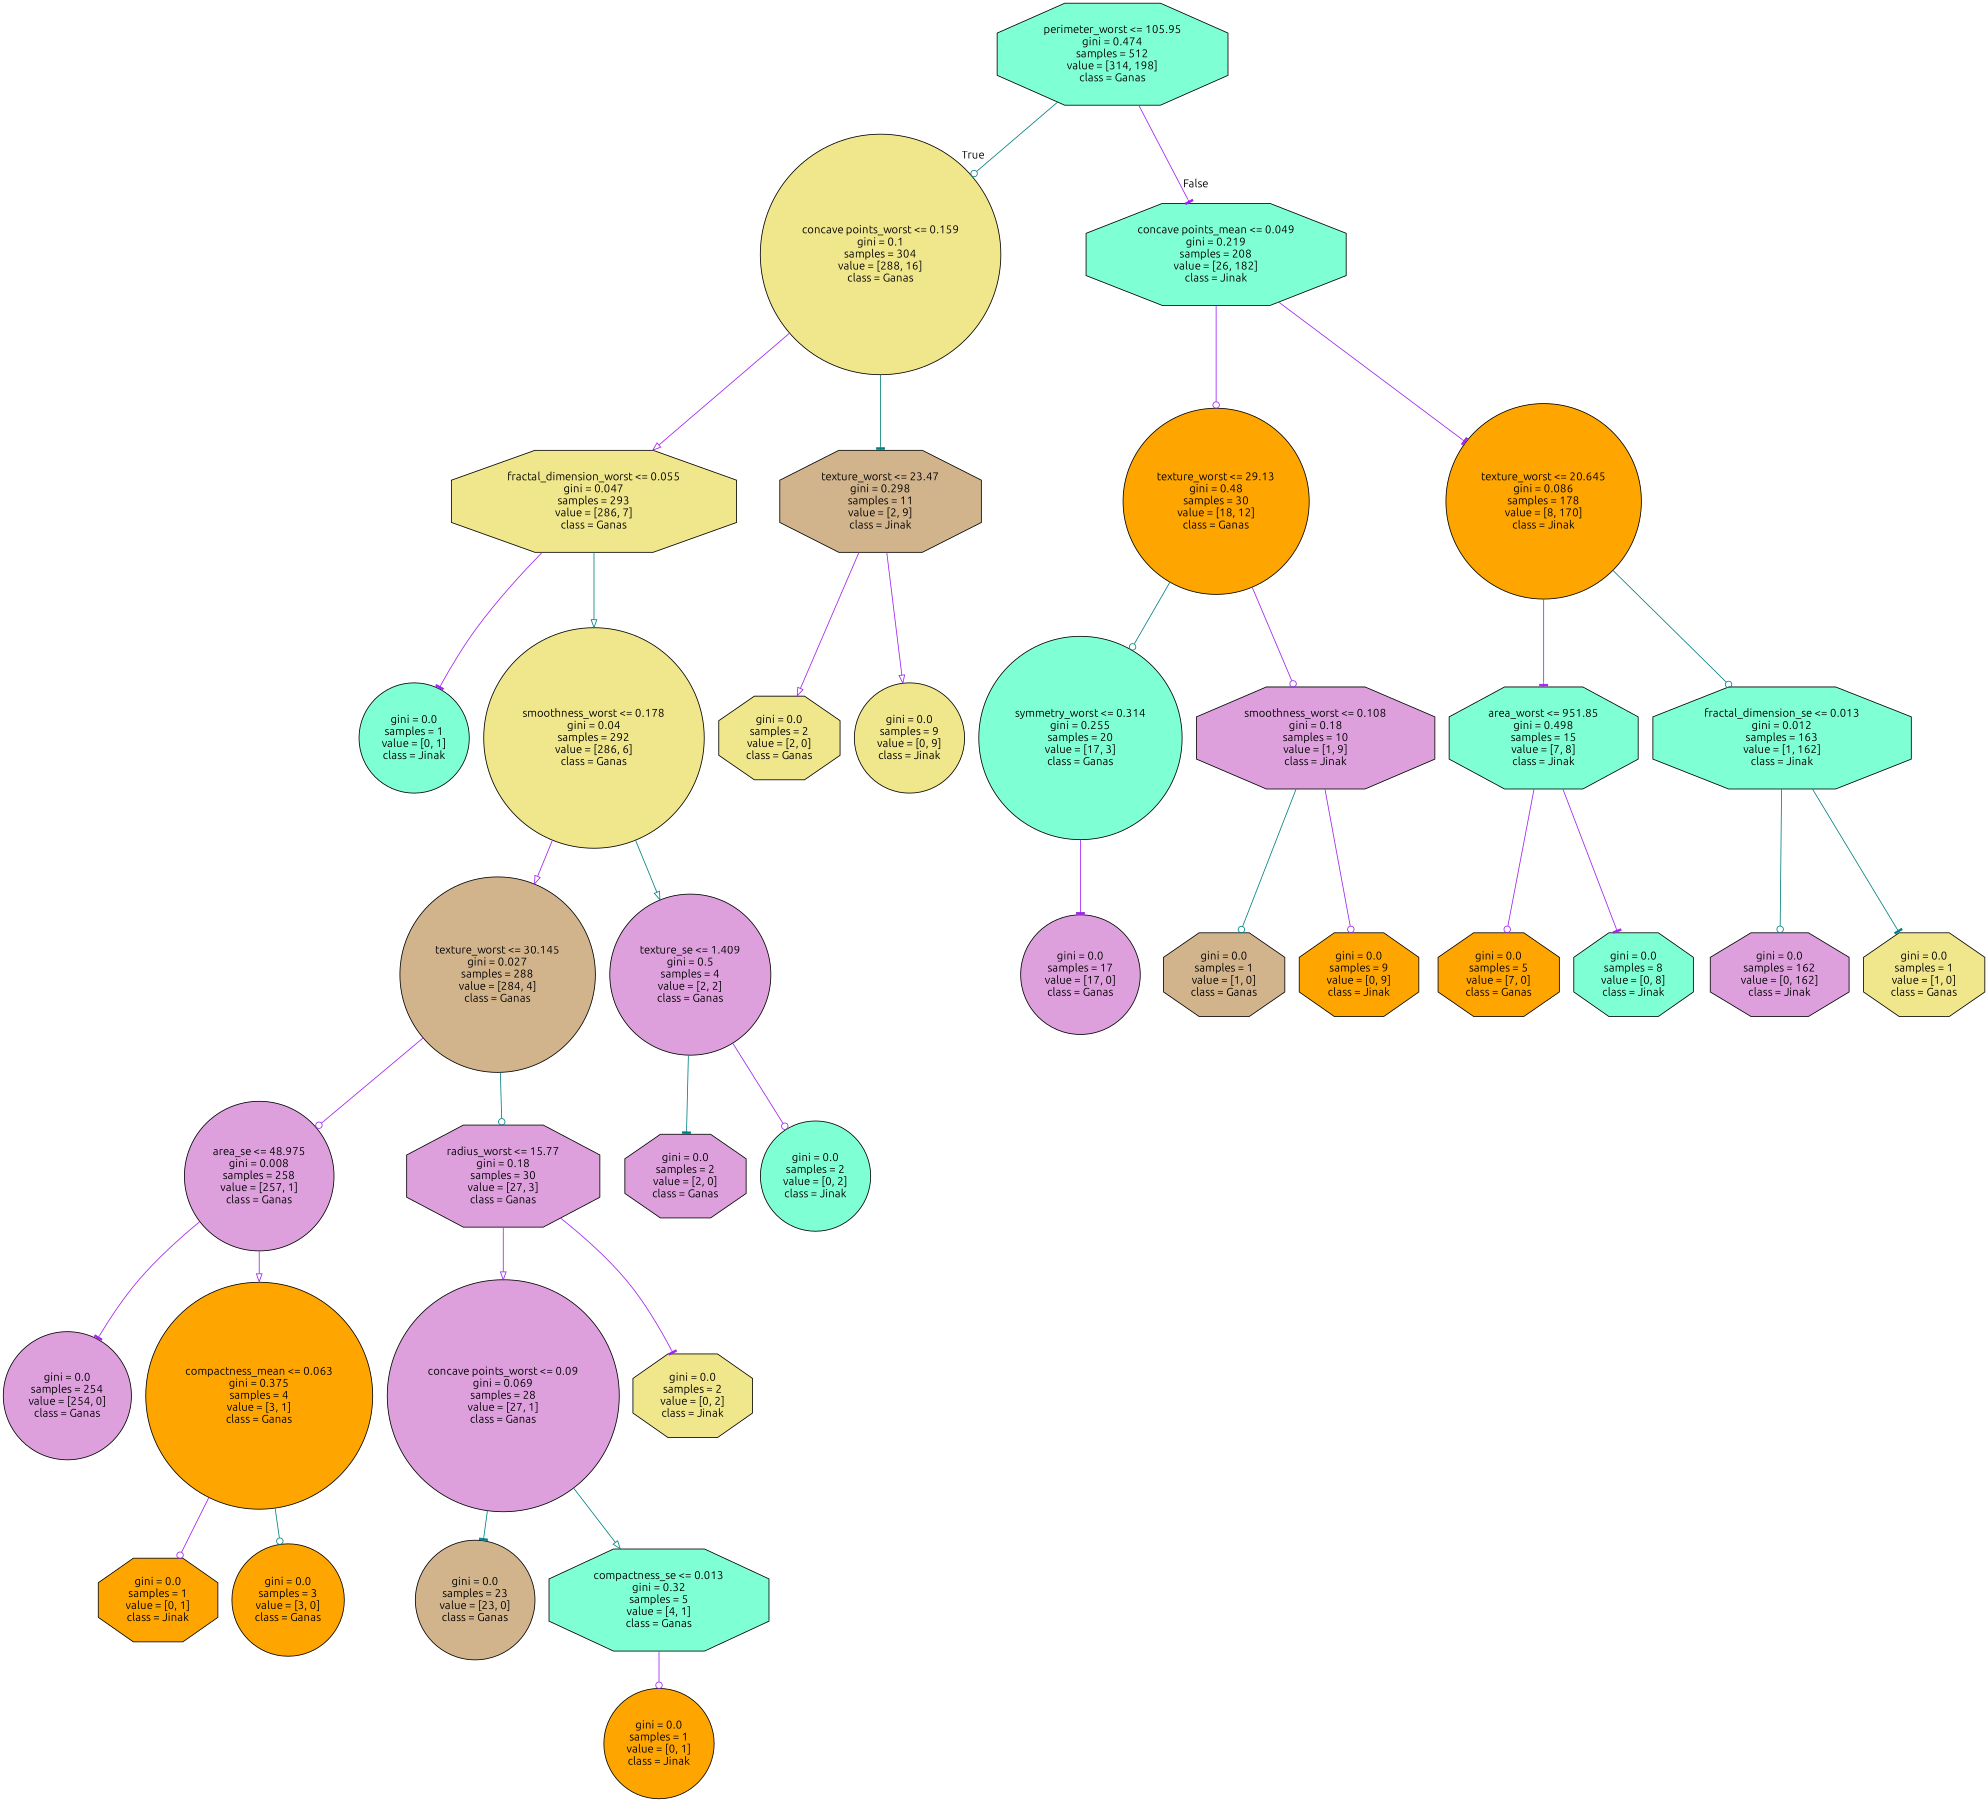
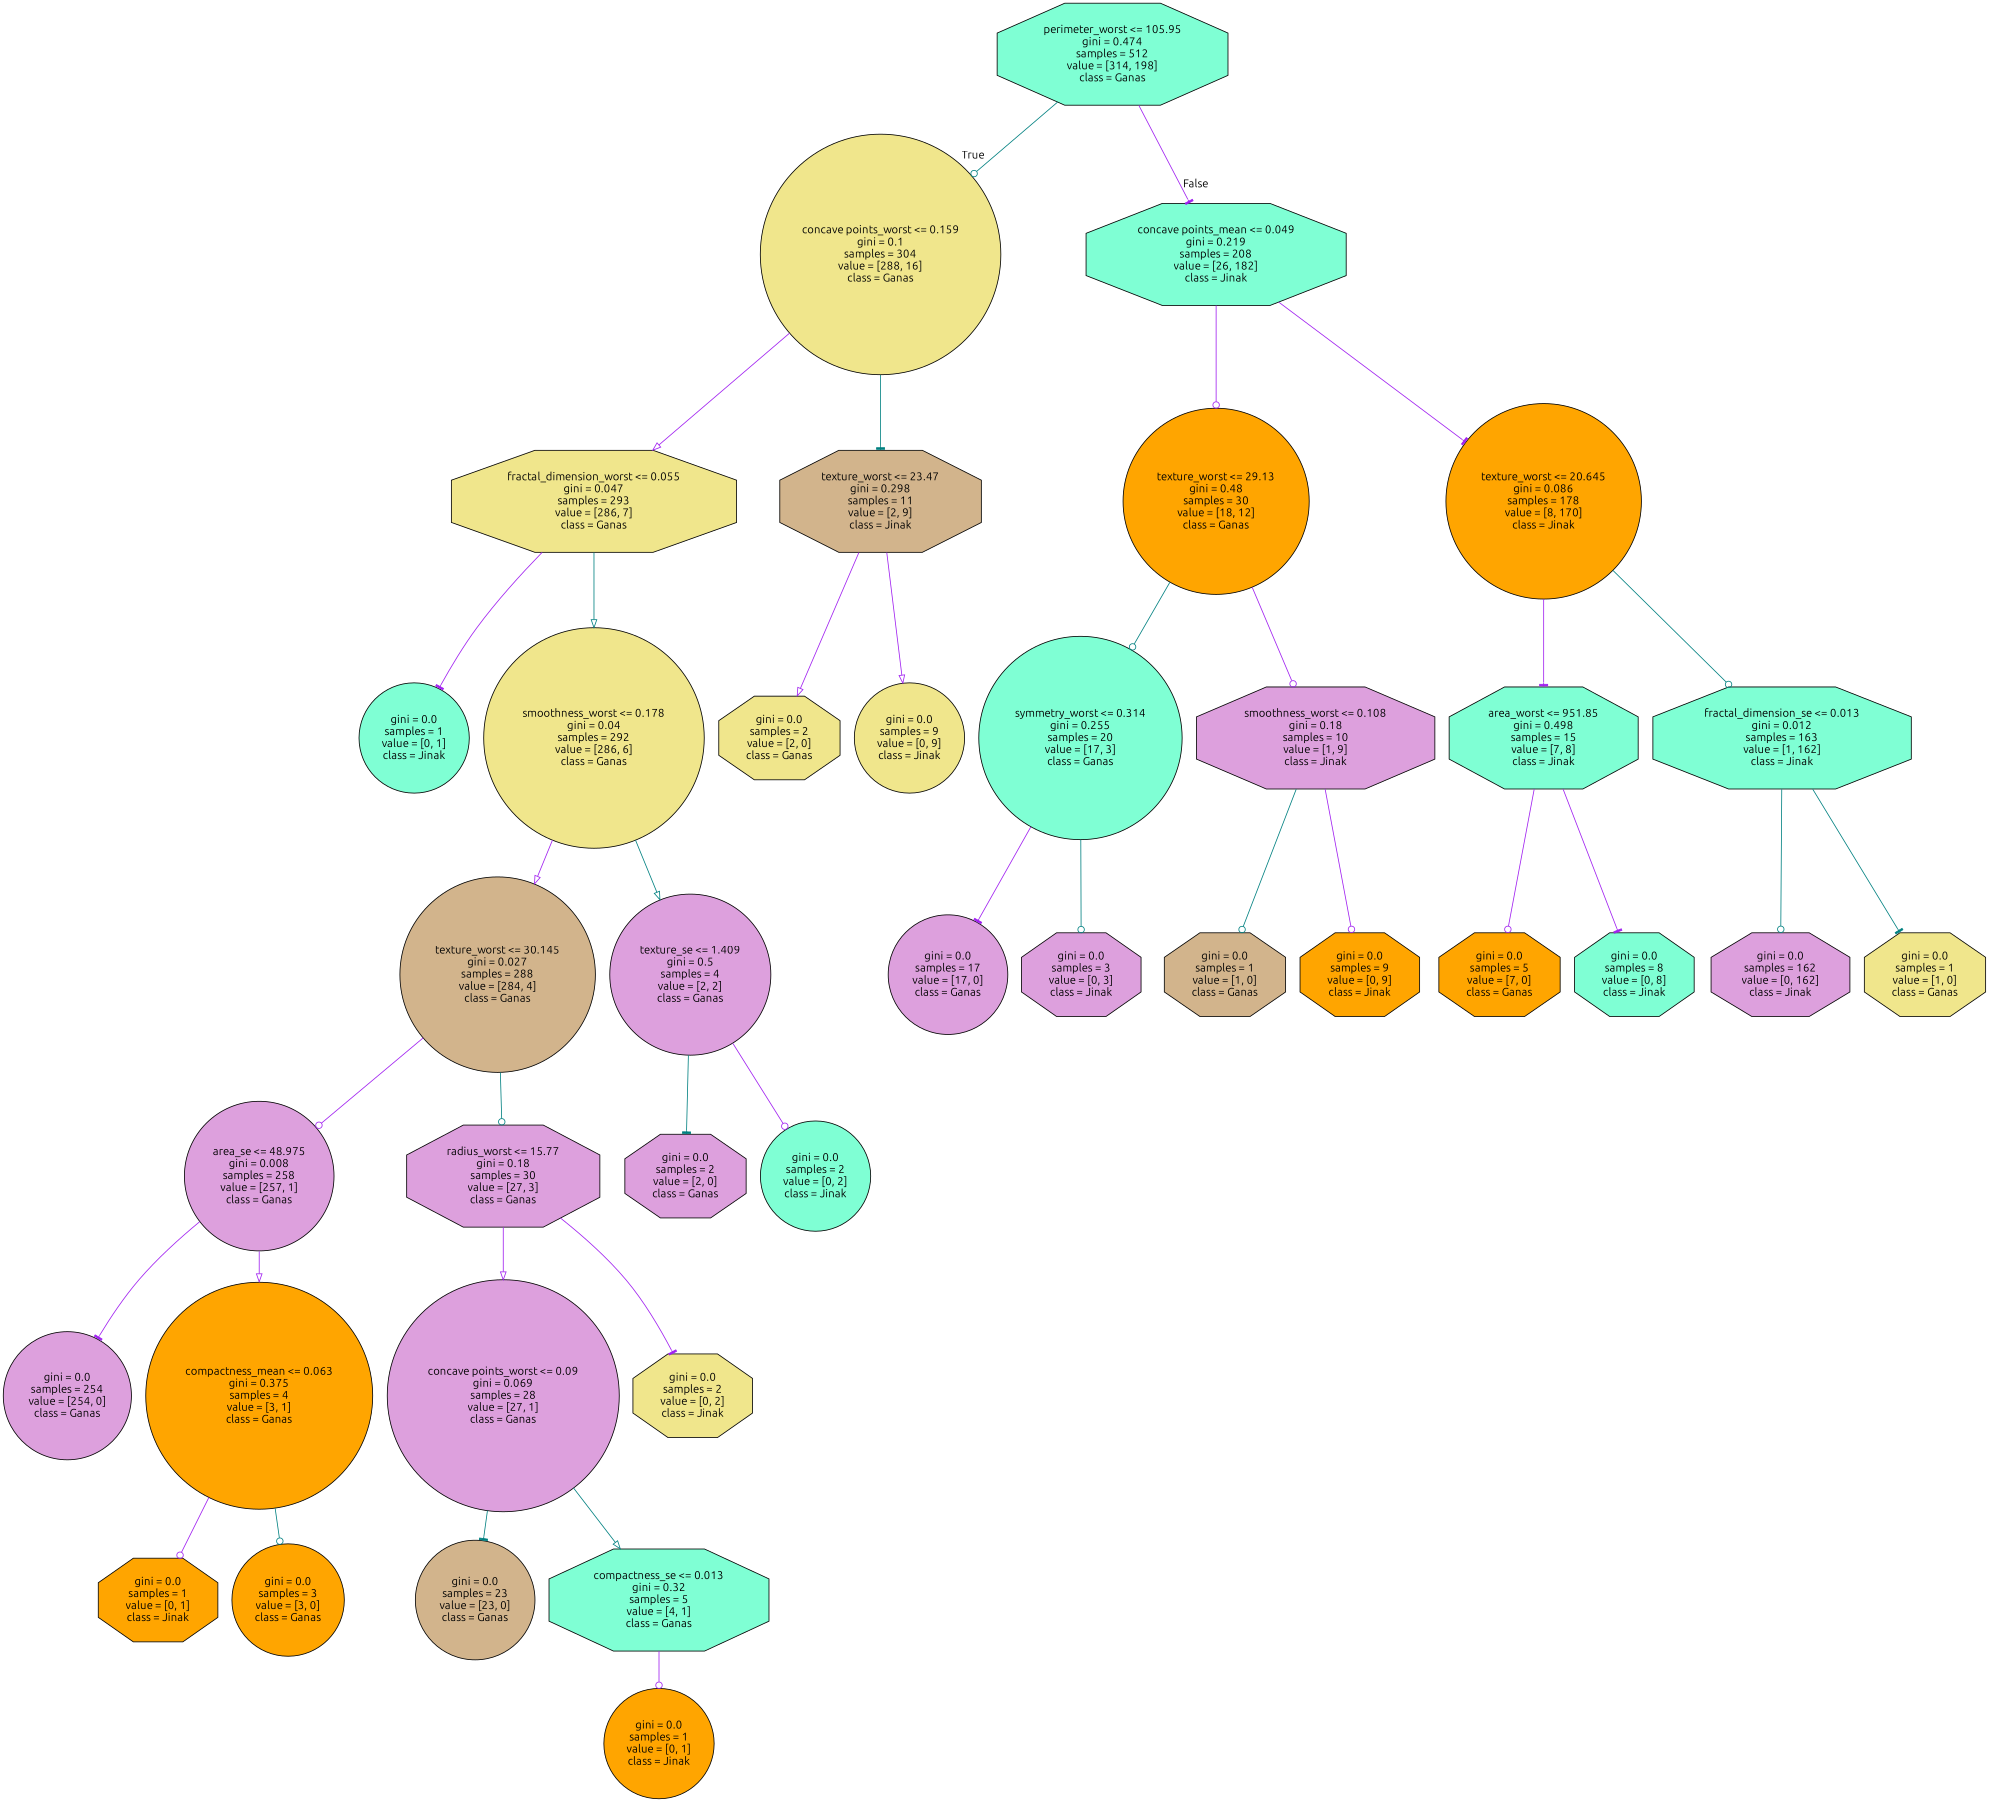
node "gini = 0.0 samples = 3 value = [0, 3] class = Jinak": added
